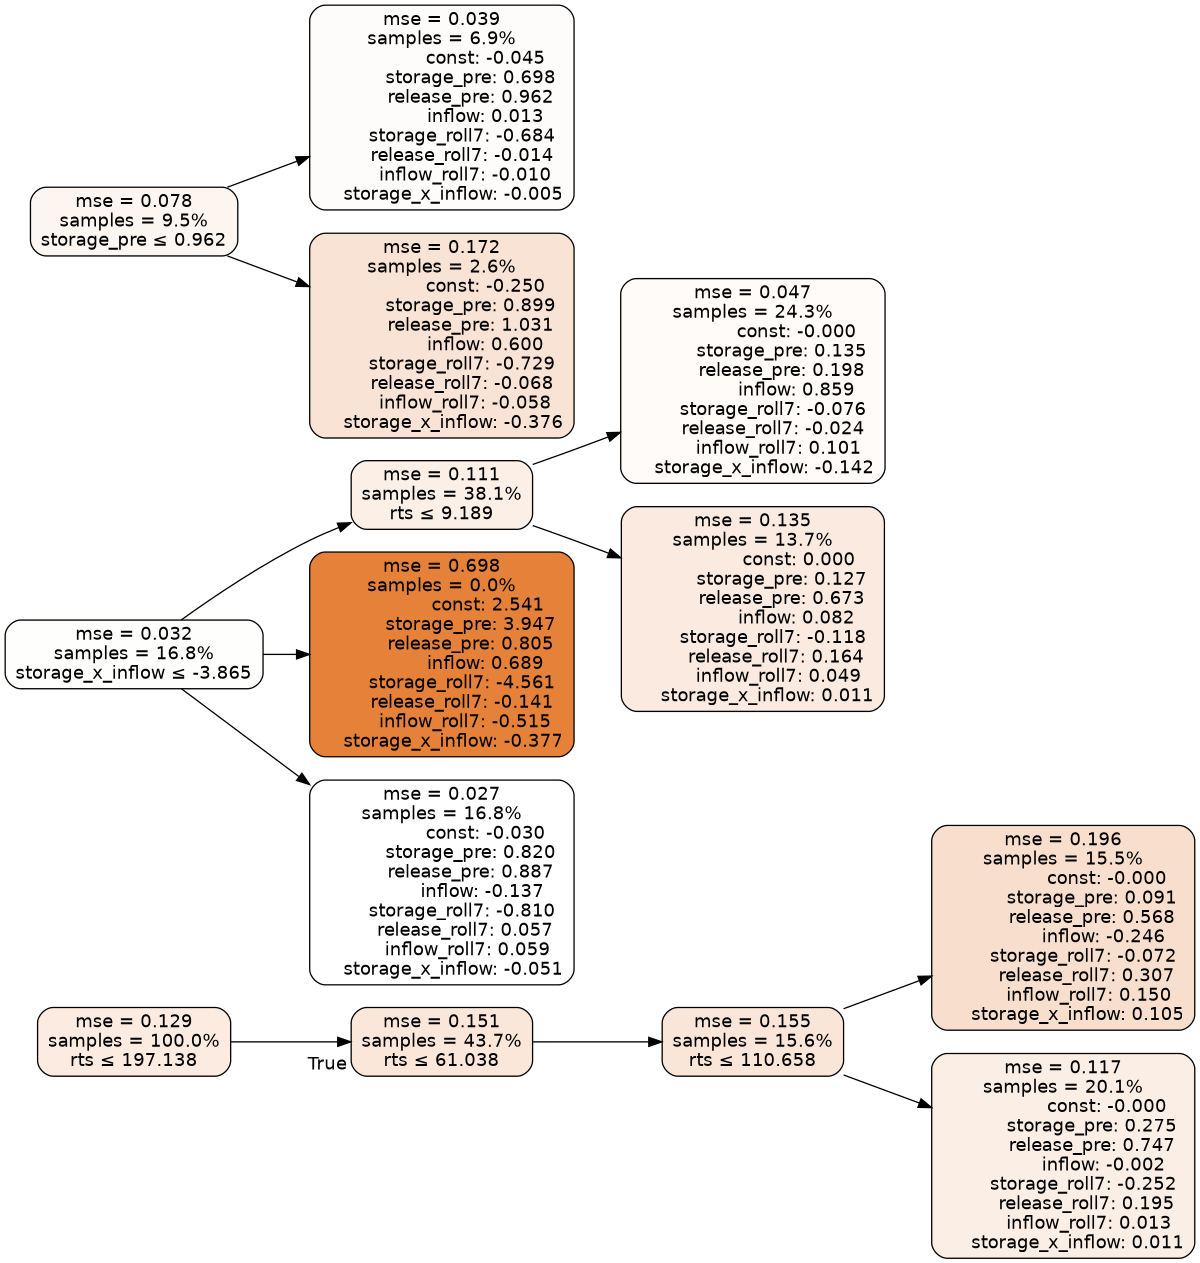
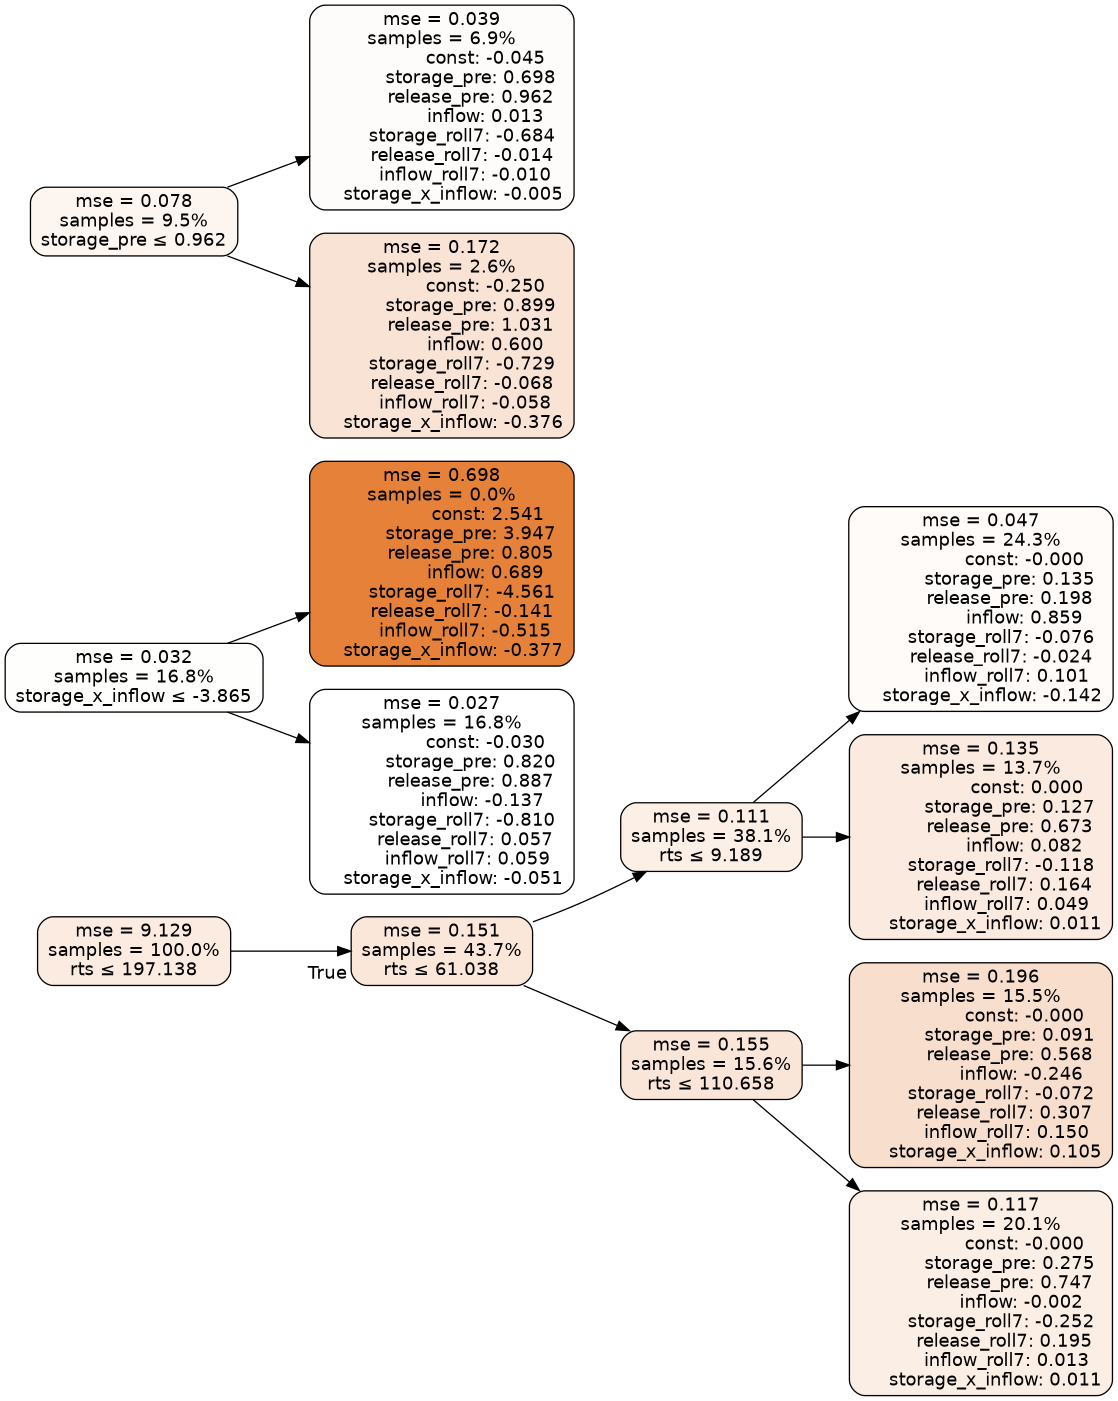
edge "mse = 0.032 samples = 16.8% storage_x_inflow ≤ -3.865" -> "mse = 0.111 samples = 38.1% rts ≤ 9.189": now "mse = 0.151 samples = 43.7% rts ≤ 61.038" -> "mse = 0.111 samples = 38.1% rts ≤ 9.189"
node "mse = 0.129 samples = 100.0% rts ≤ 197.138": label "mse = 0.129 samples = 100.0% rts ≤ 197.138" -> "mse = 9.129 samples = 100.0% rts ≤ 197.138"
